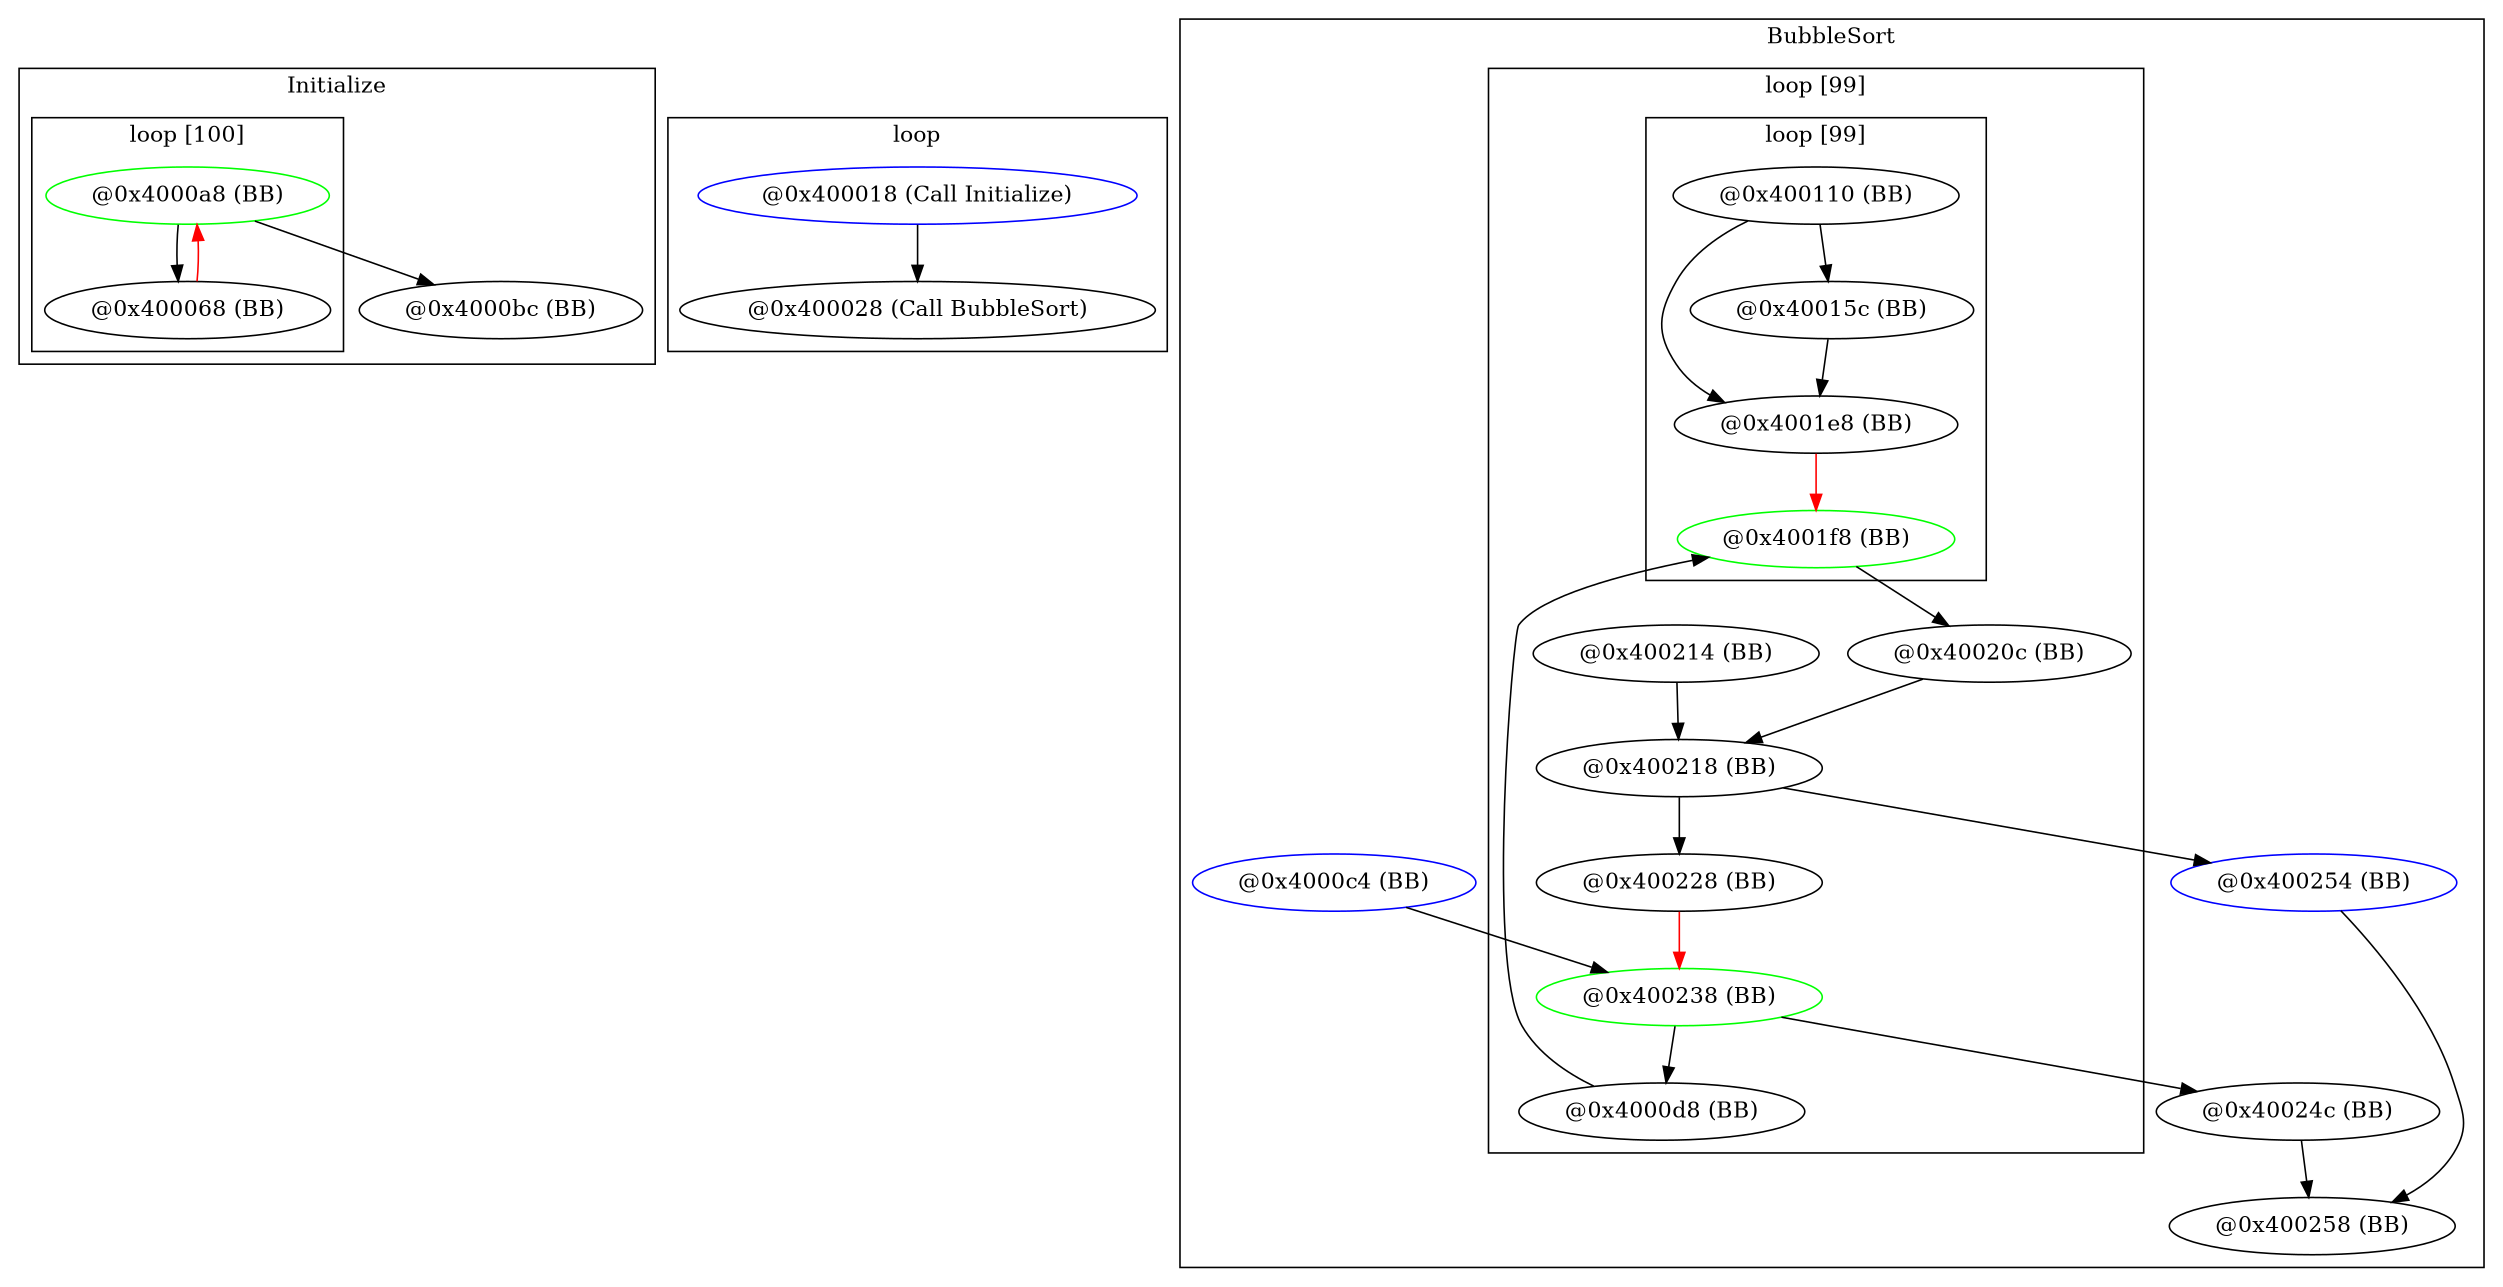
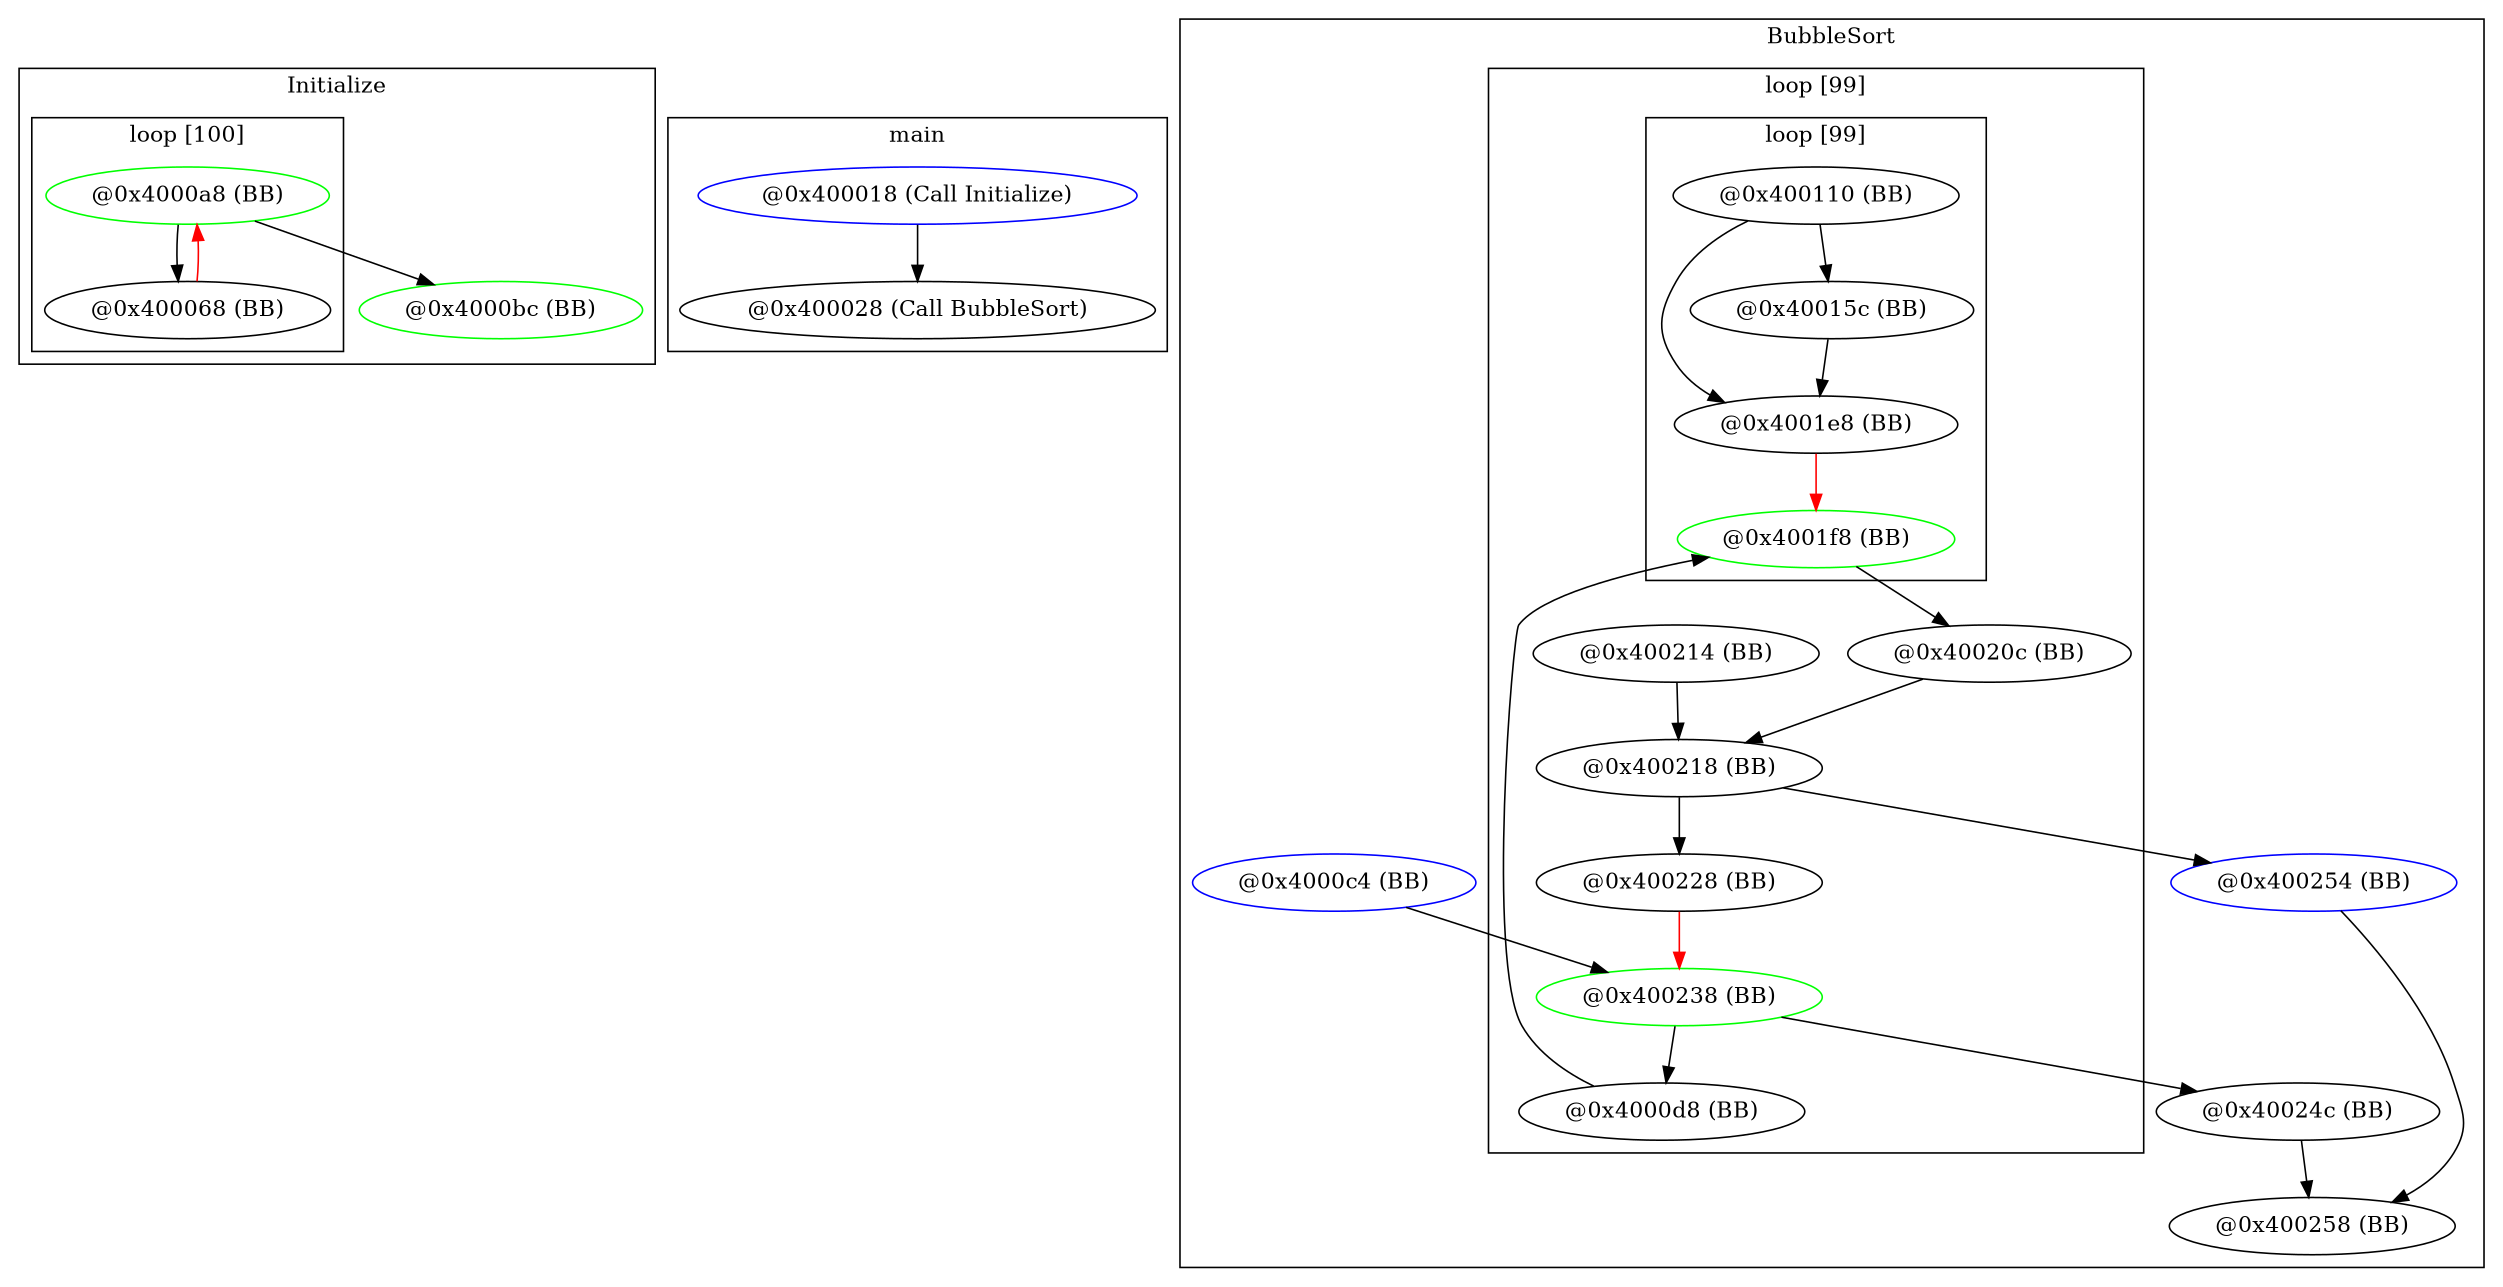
cluster "loop": label "loop" -> "main"
node "@0x4000bc (BB)": color black -> green
